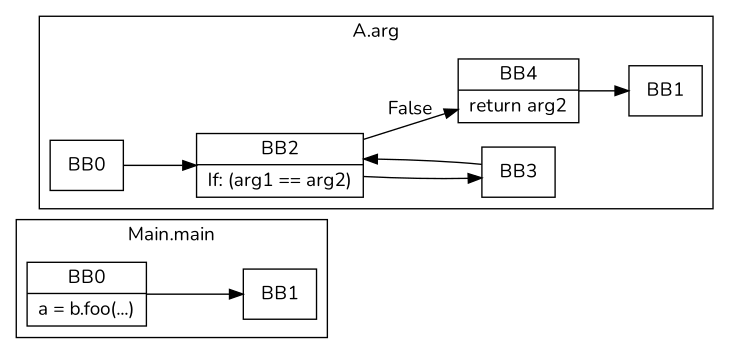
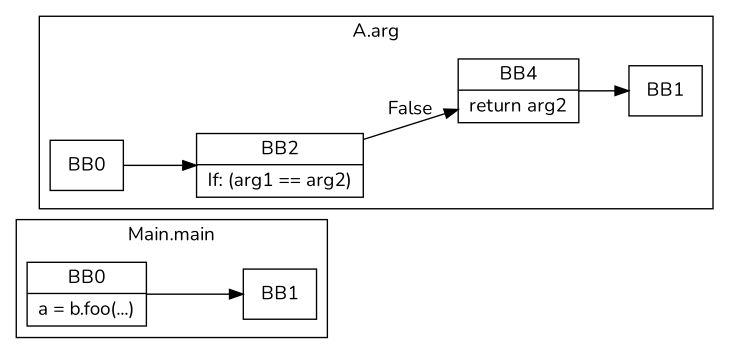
node "BB3": removed
